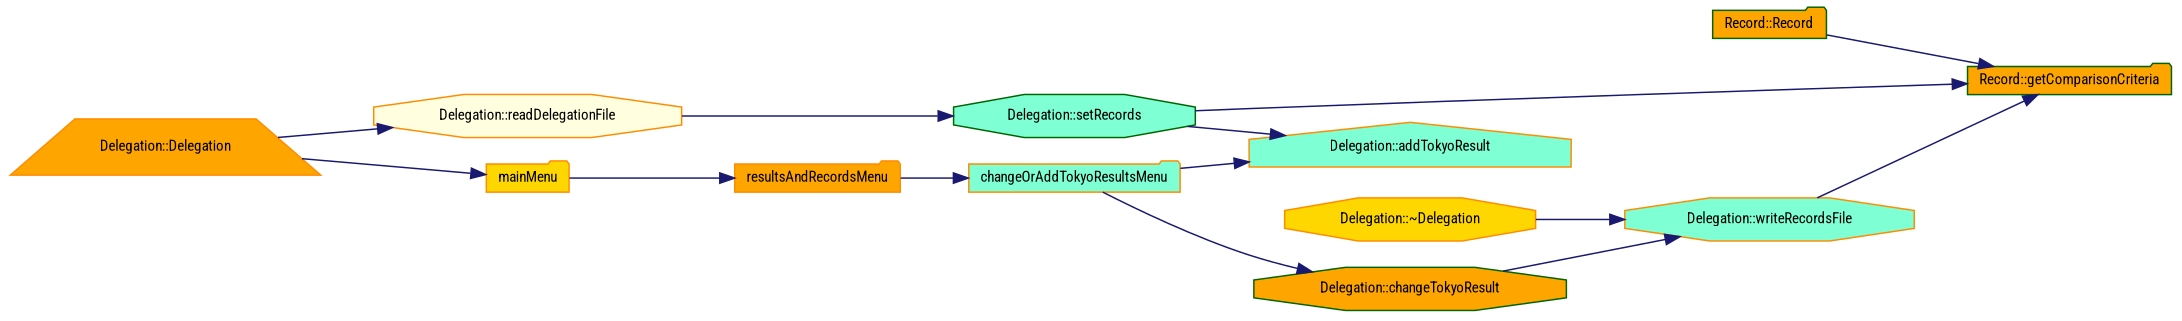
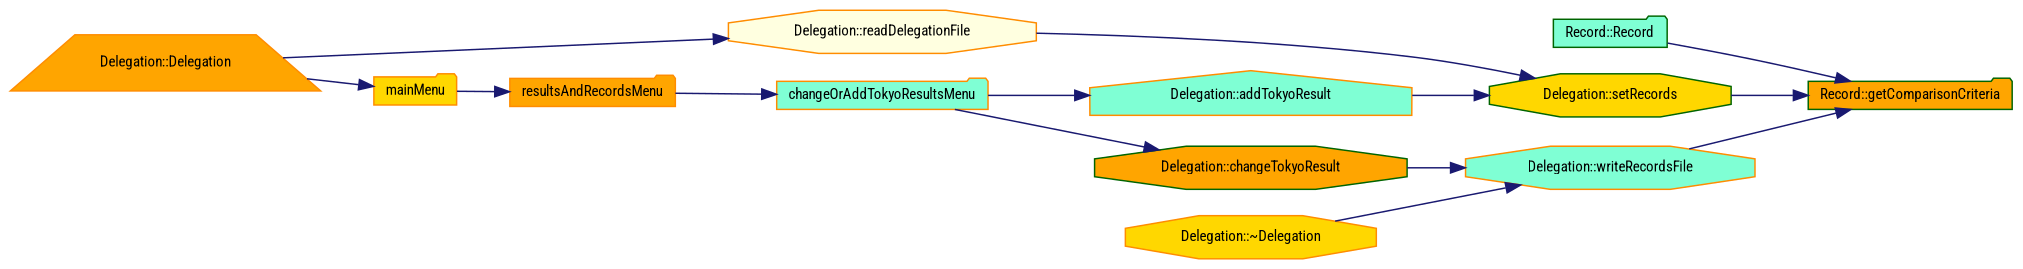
node "Record::Record": fillcolor orange -> aquamarine
node "Delegation::setRecords": fillcolor aquamarine -> gold
edge "Delegation::setRecords" -> "Delegation::addTokyoResult": reversed
